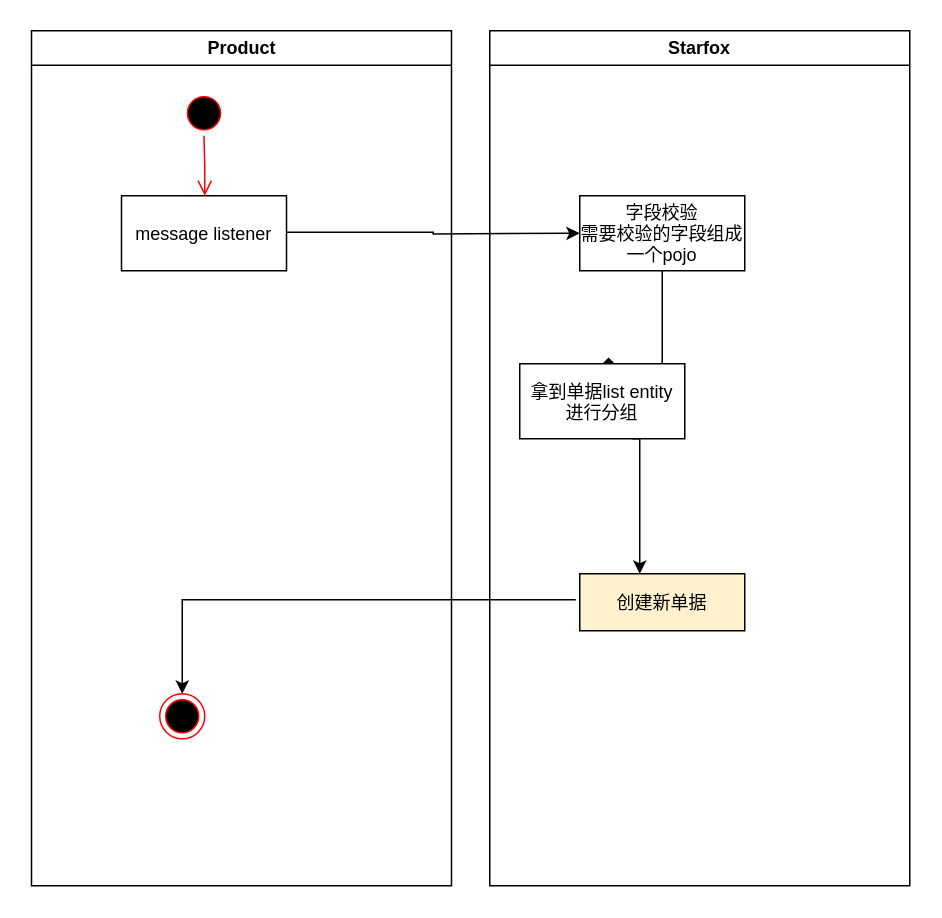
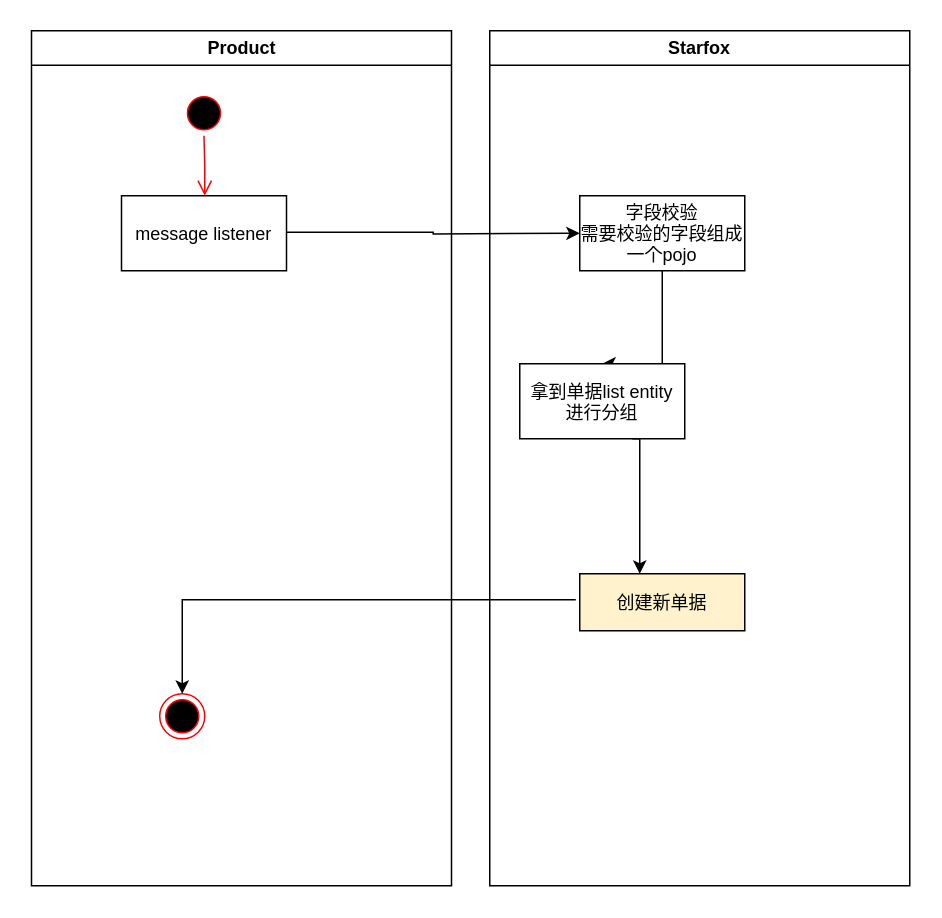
edge "字段校验 需要校验的字段组成 一个pojo" -> "拿到单据list entity 进行分组": arrowhead diamond -> classic
